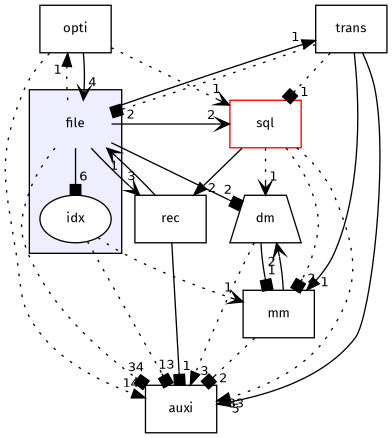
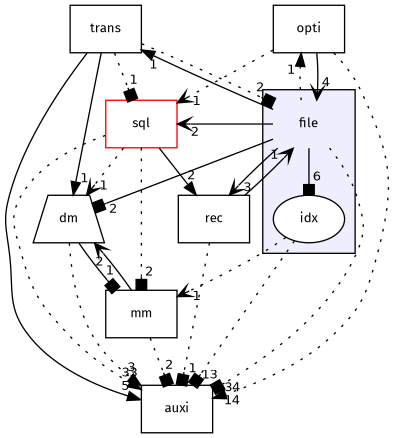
edge "trans" -> "mm": now "trans" -> "dm"
edge "rec" -> "auxi": style solid -> dotted
